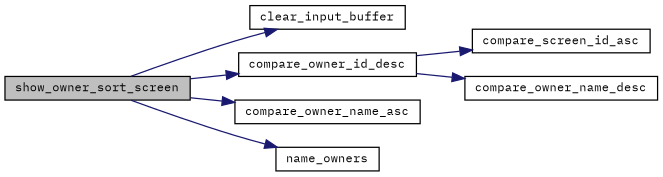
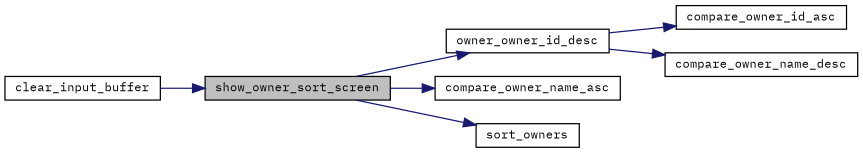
node "compare_screen_id_asc": label "compare_screen_id_asc" -> "compare_owner_id_asc"
edge "show_owner_sort_screen" -> "clear_input_buffer": reversed
node "compare_owner_id_desc": label "compare_owner_id_desc" -> "owner_owner_id_desc"
node "name_owners": label "name_owners" -> "sort_owners"
